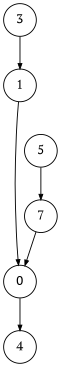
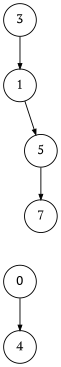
edge "1" -> "0": now "1" -> "5"
edge "7" -> "0": removed
